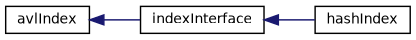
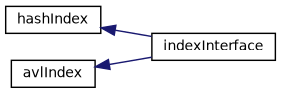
edge "hashIndex" -> "indexInterface": reversed
